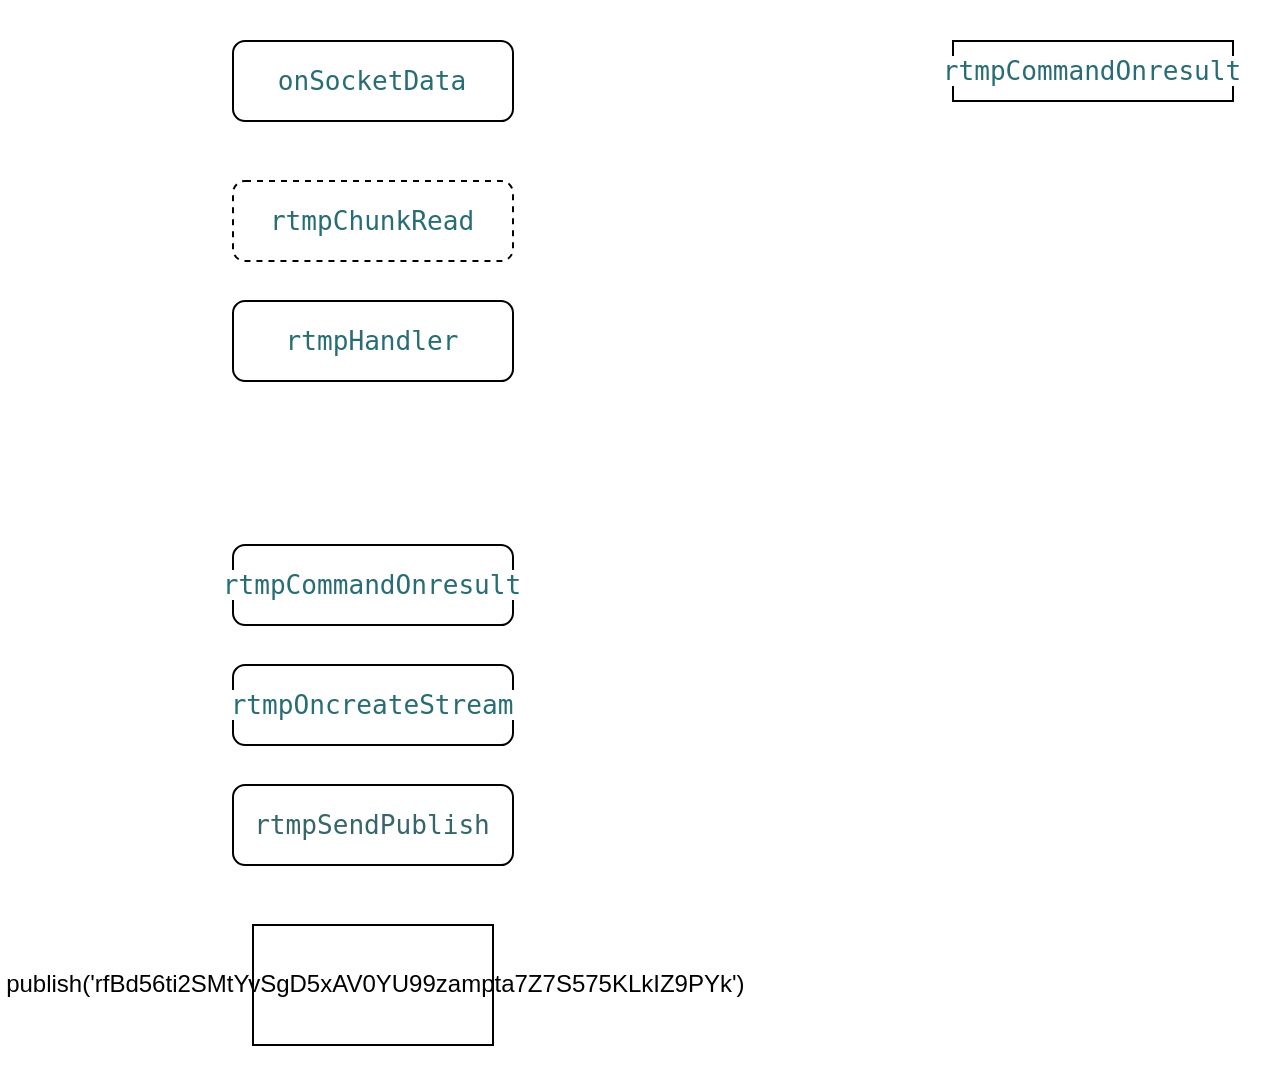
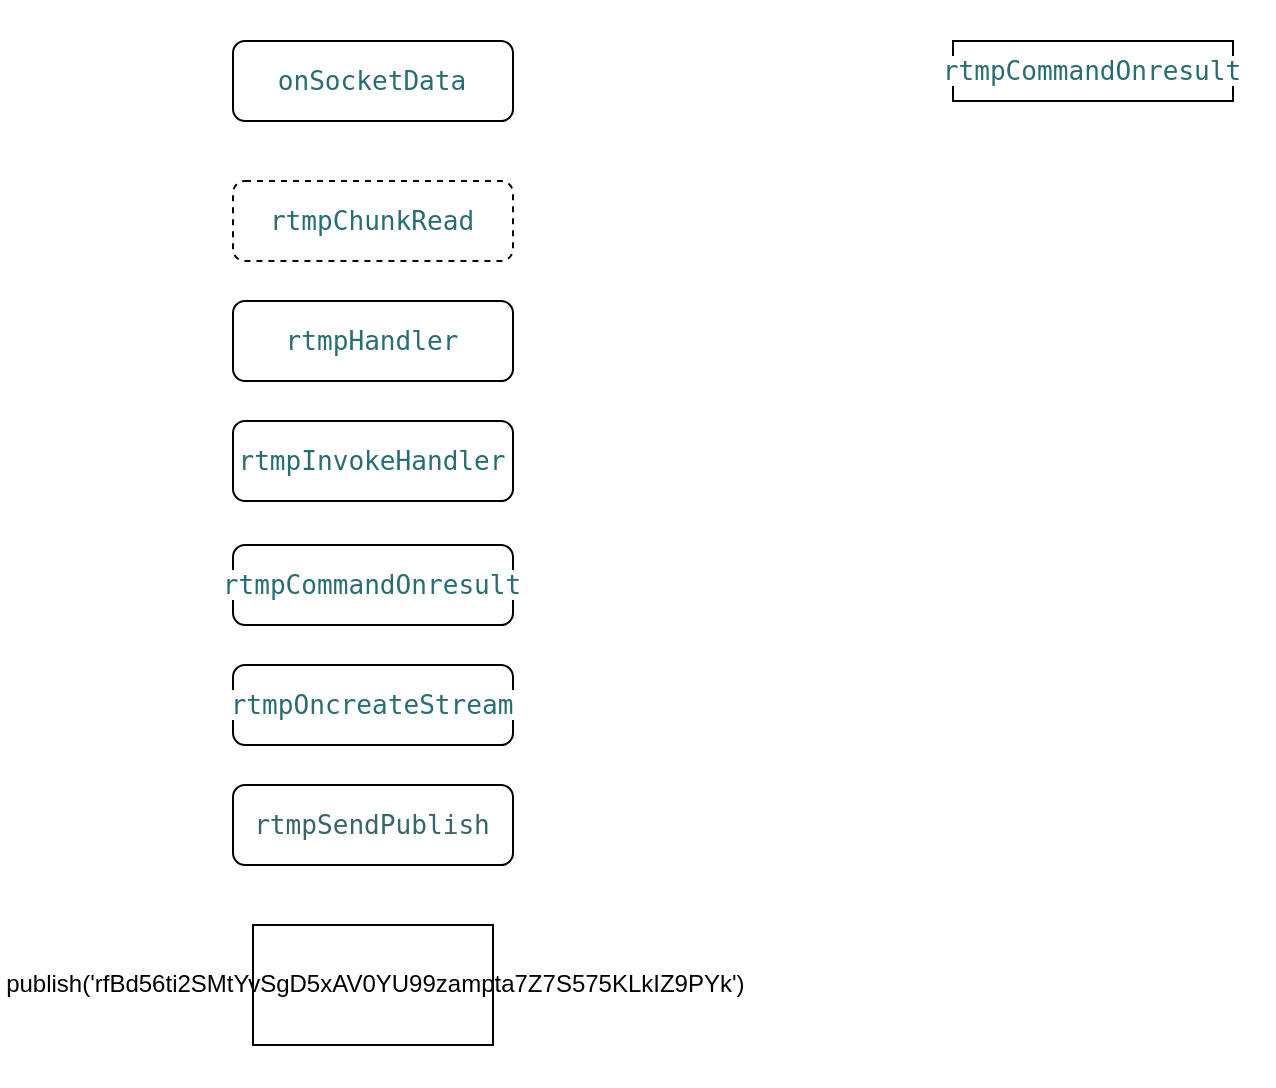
node "rtmpInvokeHandler": added
